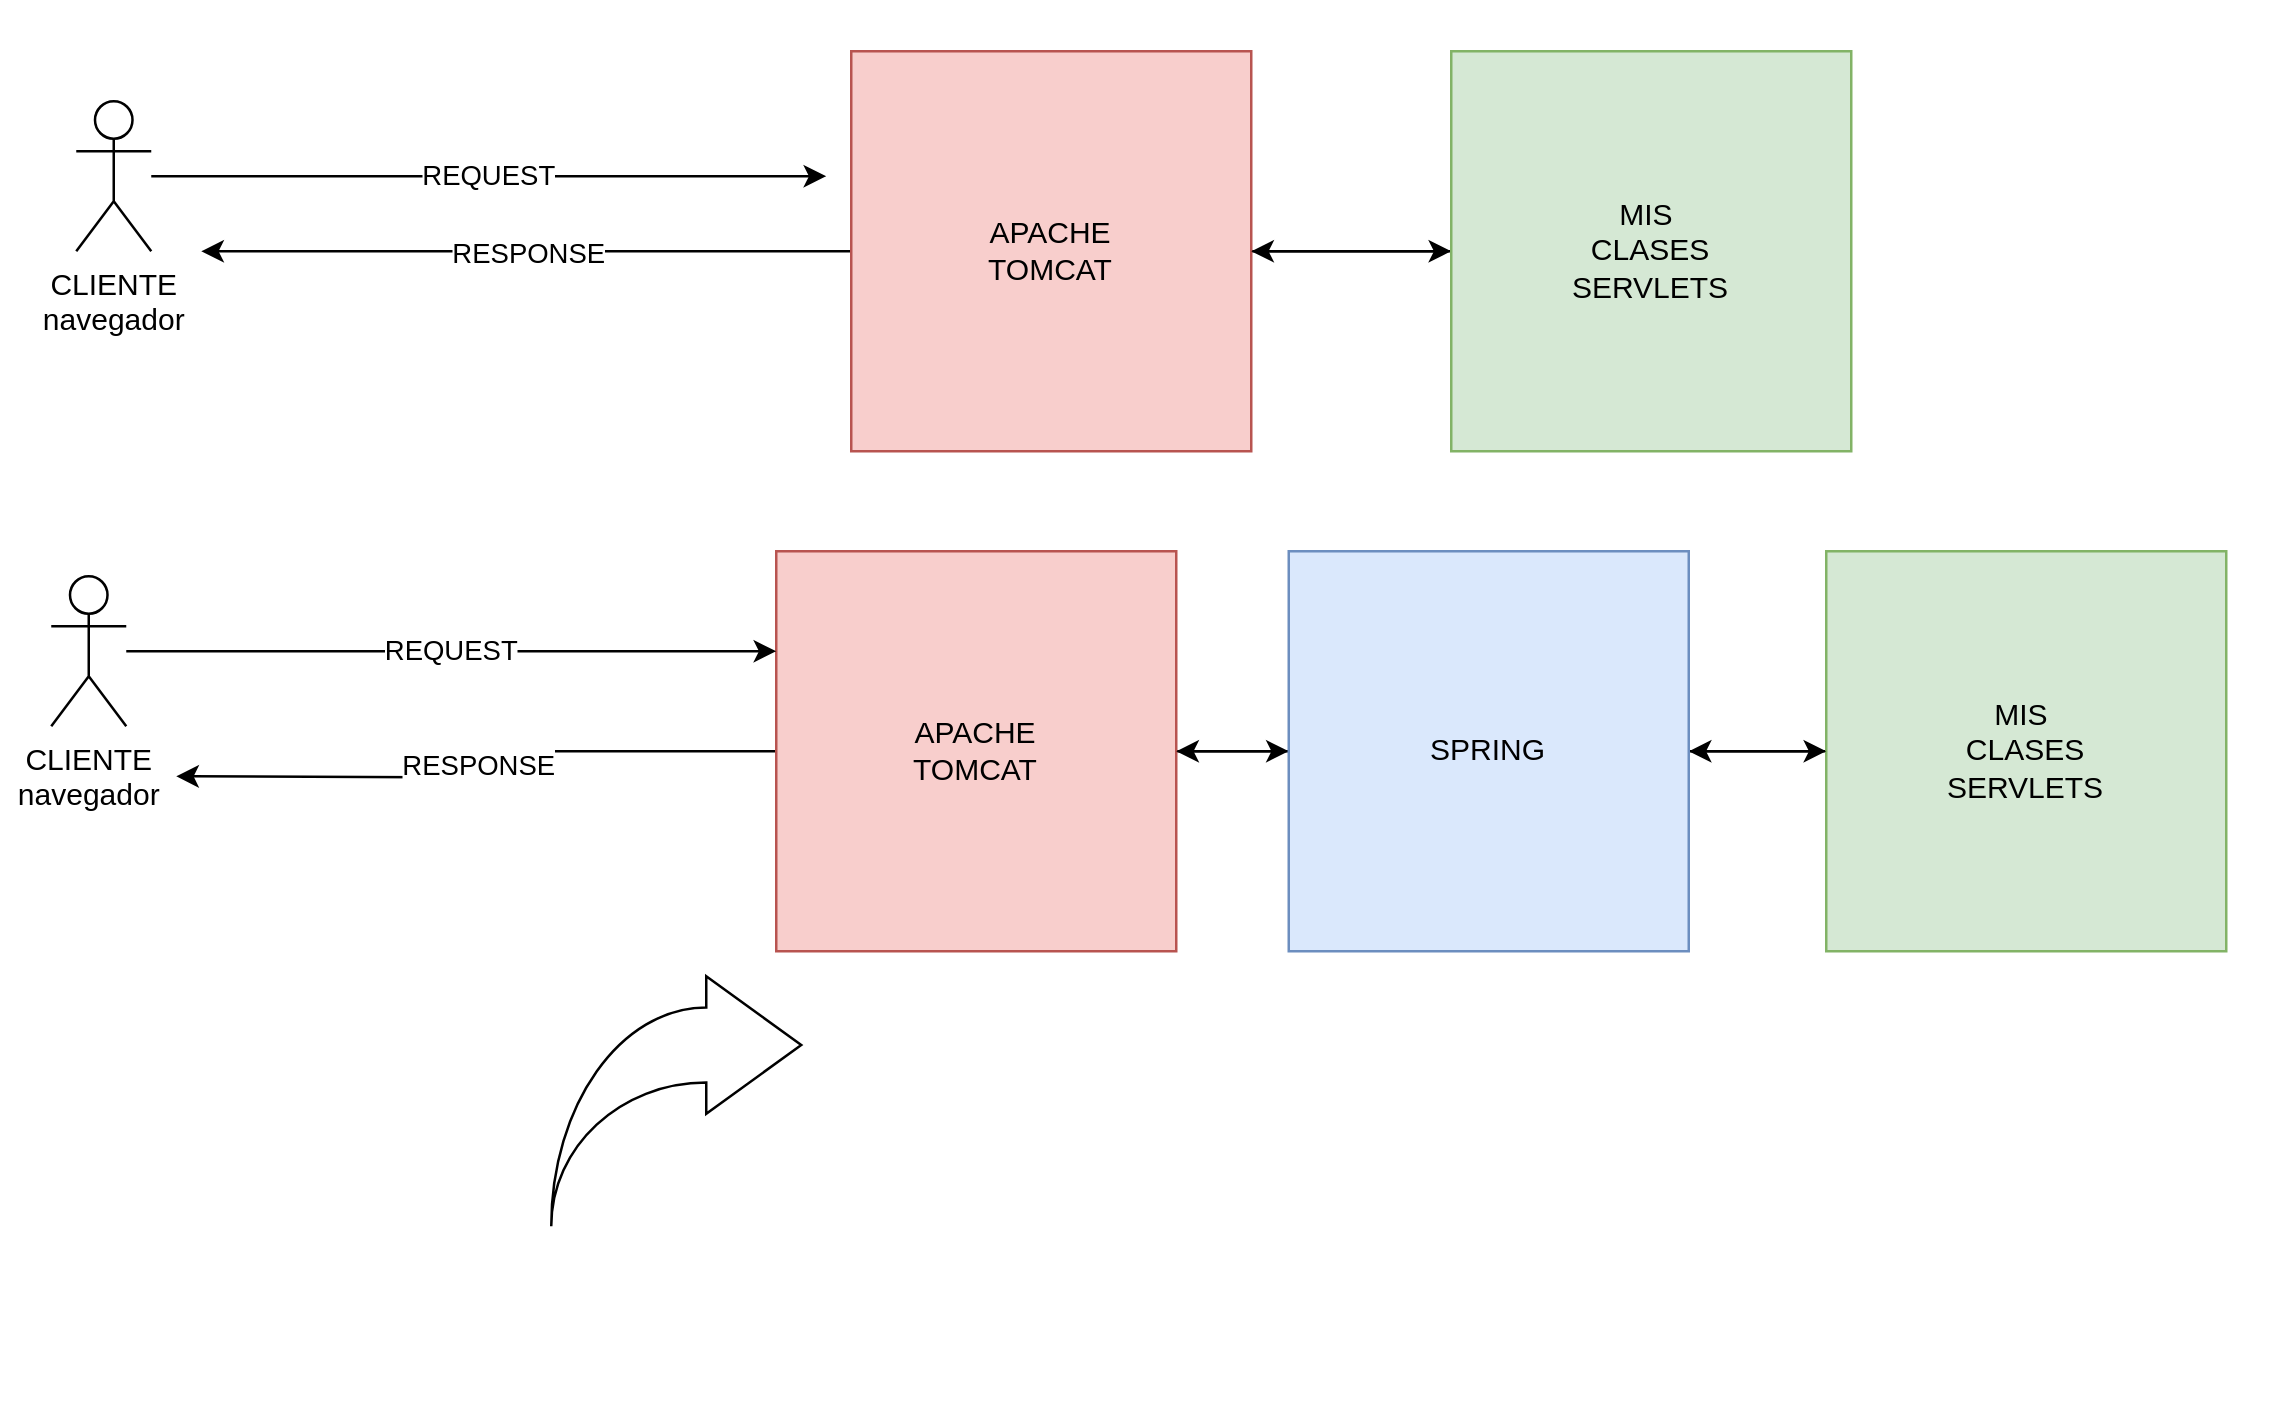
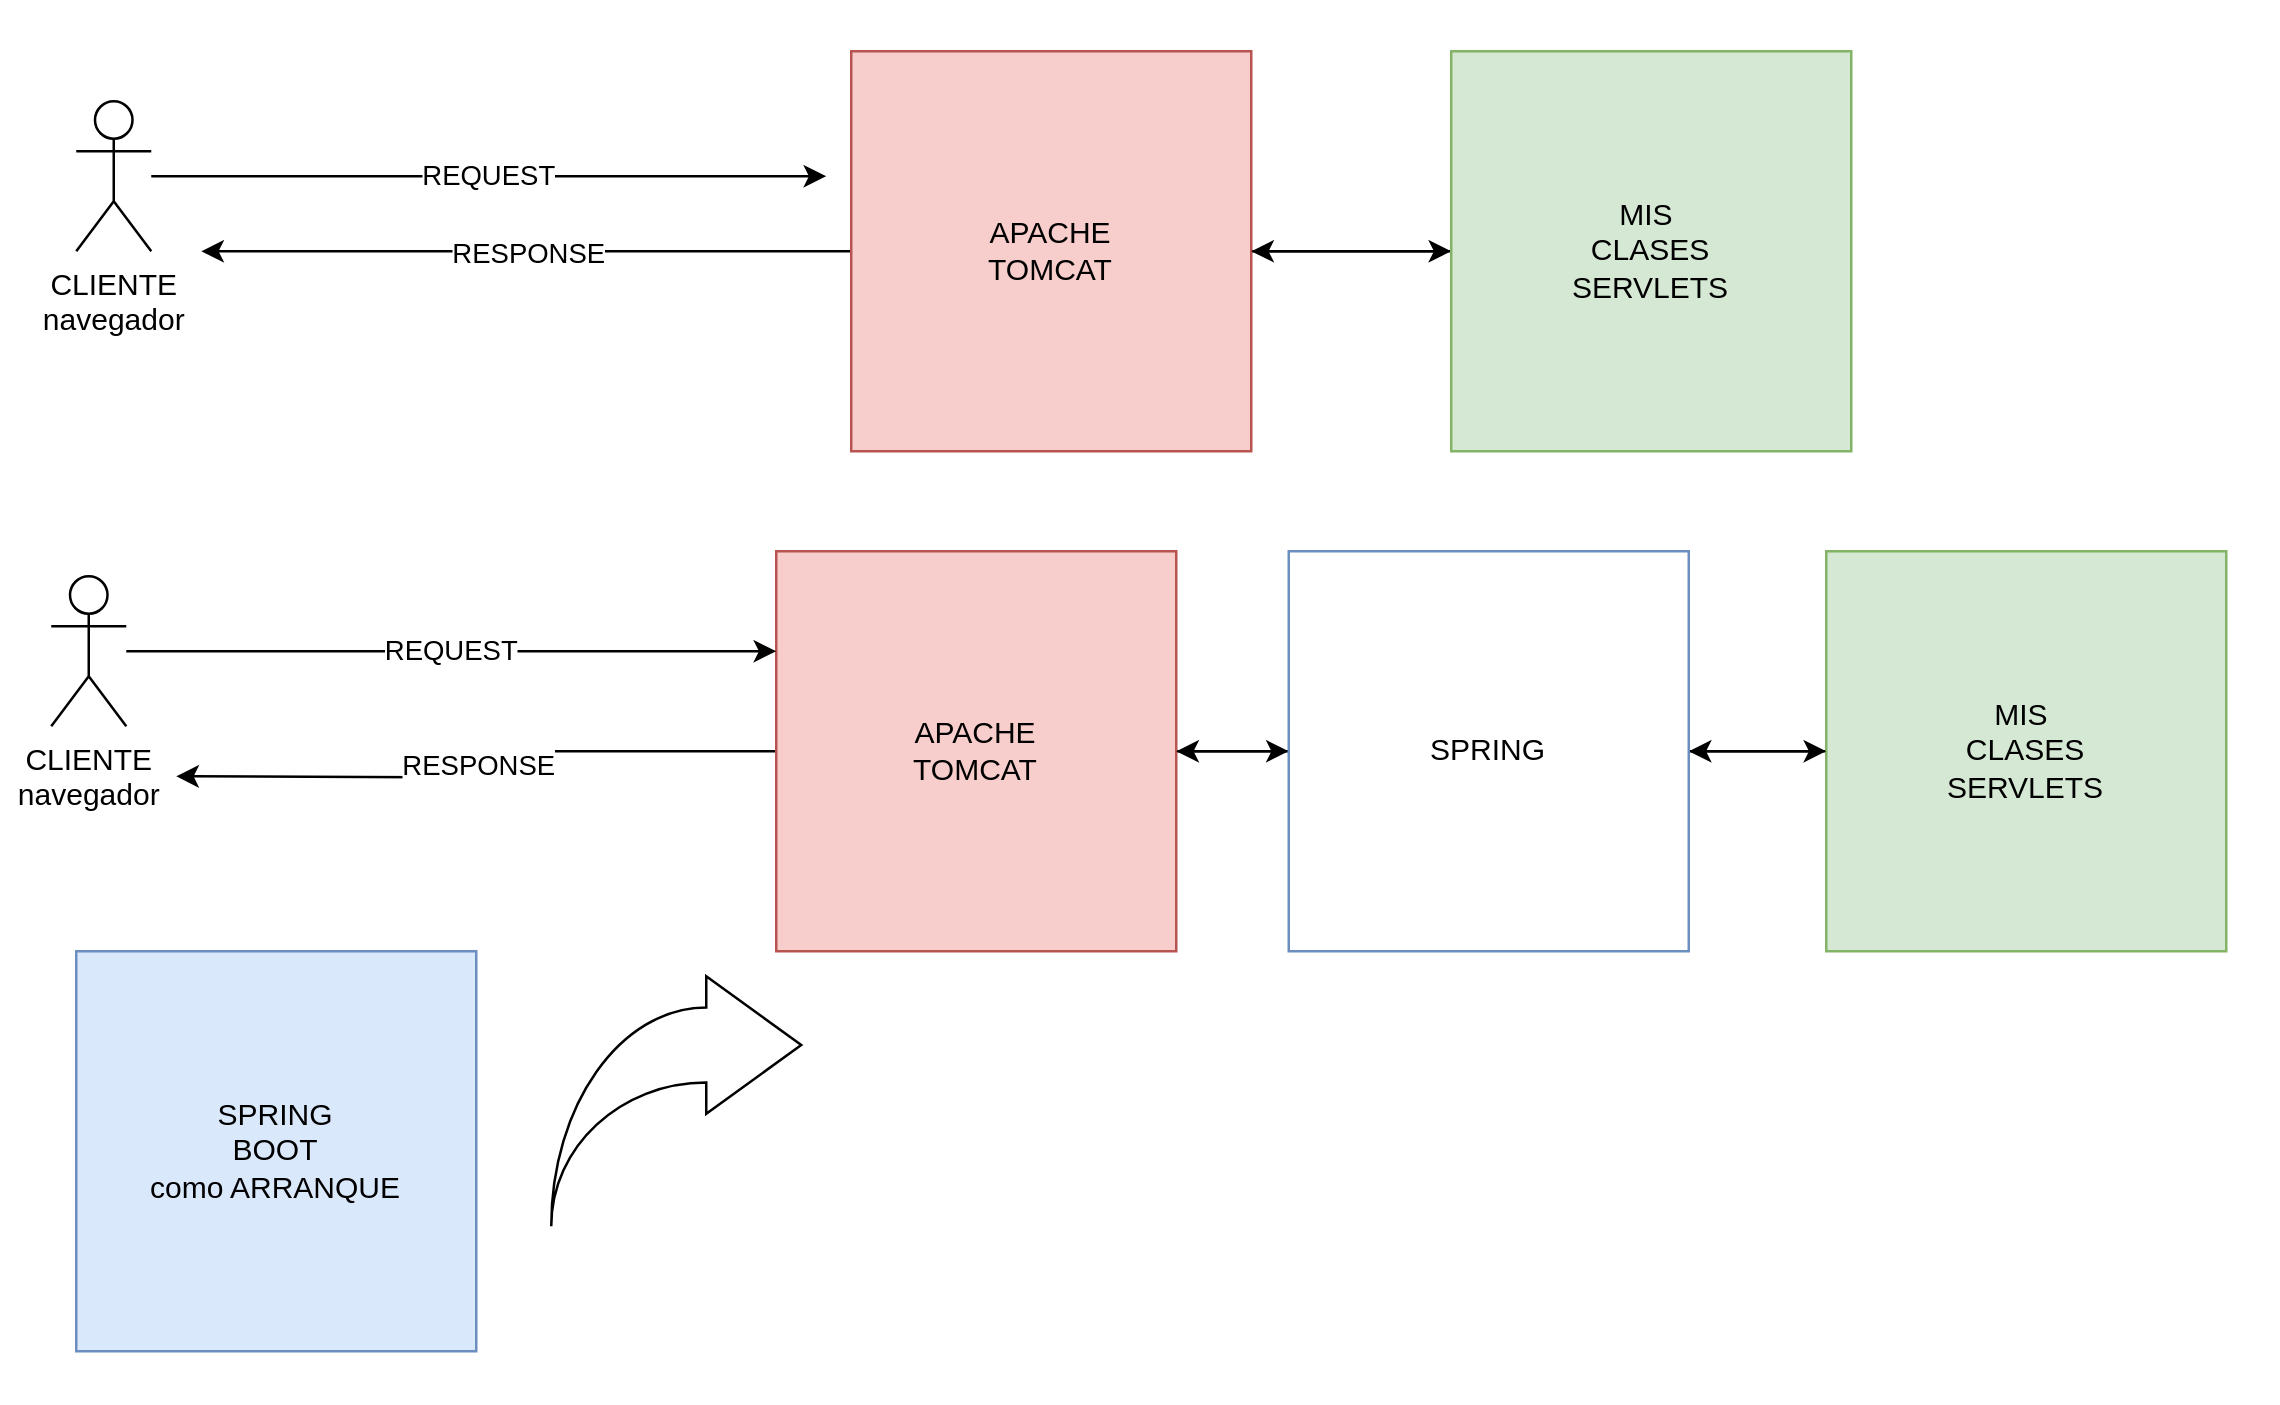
node "SPRING": fillcolor #dae8fc -> #ffffff
node "SPRING BOOT como ARRANQUE": added
